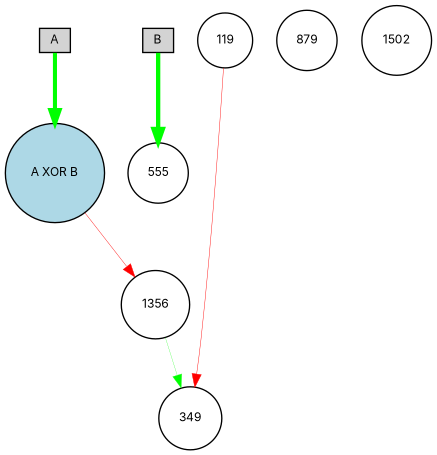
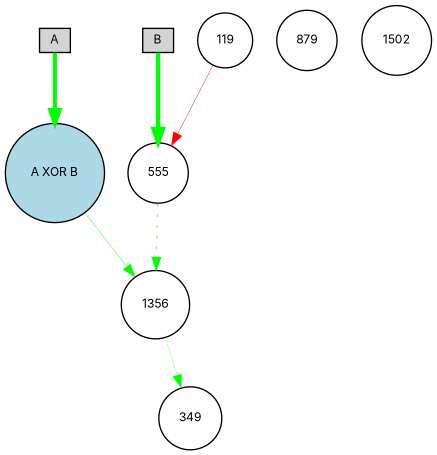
edge "119" -> "349": now "119" -> "555"
edge "555" -> "1356": added
edge "A XOR B" -> "1356": color red -> green
